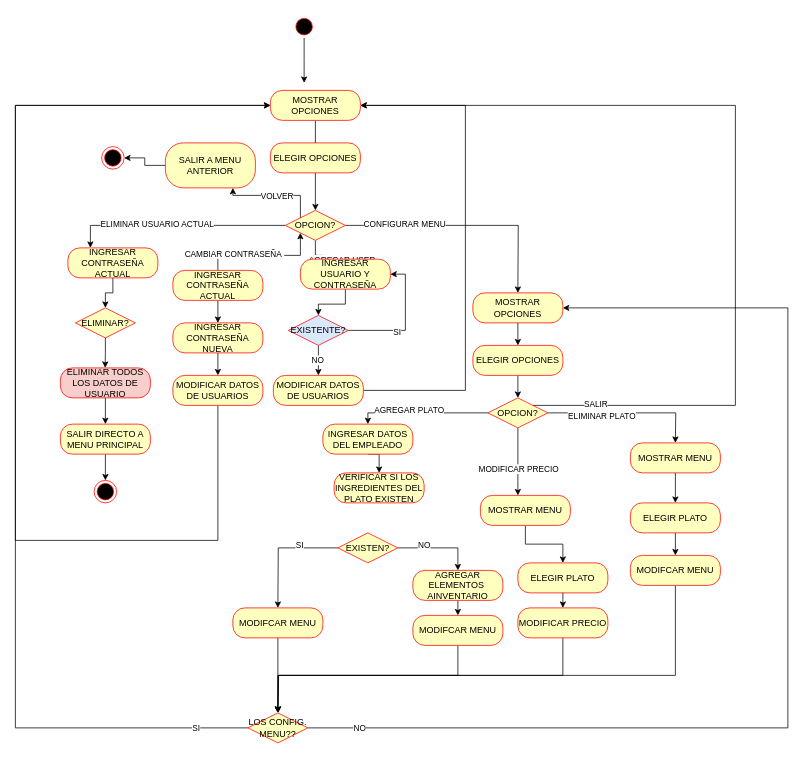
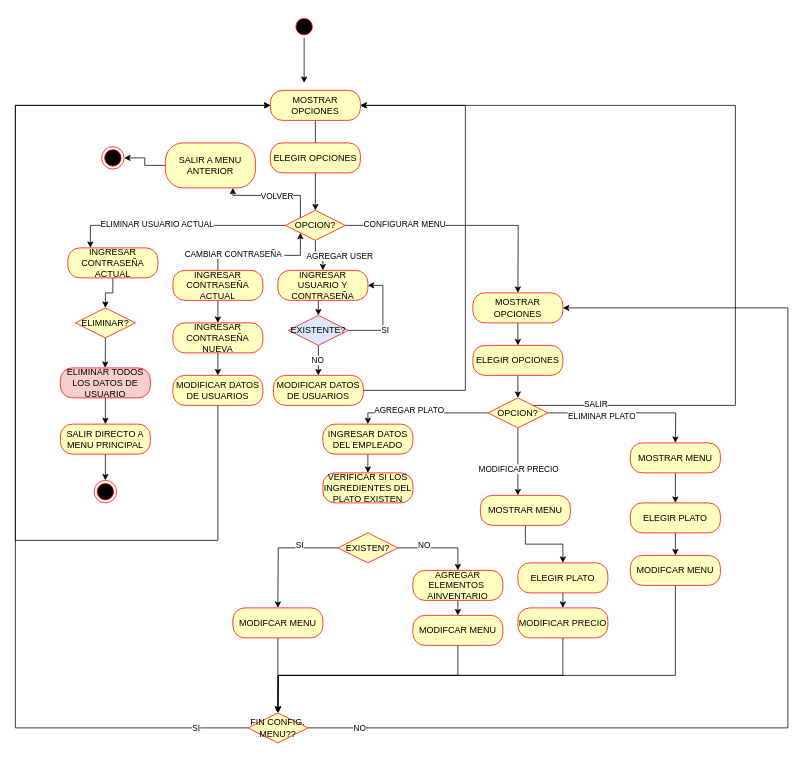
node "INGRESAR USUARIO Y CONTRASEÑA": moved (345, 274) -> (323, 285)
node "VERIFICAR SI LOS INGREDIENTES DEL PLATO EXISTEN": moved (379, 488) -> (368, 488)
node "LOS CONFIG. MENU??": label "LOS CONFIG. MENU??" -> "FIN CONFIG. MENU??"
